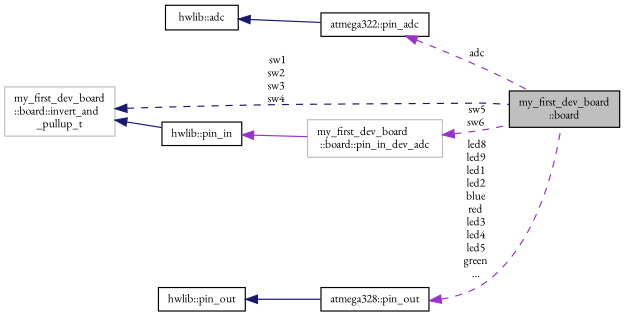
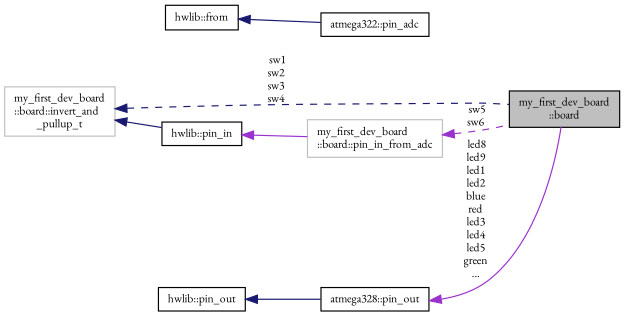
node "hwlib::adc": label "hwlib::adc" -> "hwlib::from"
edge "my_first_dev_board ::board" -> "atmega322::pin_adc": removed, label "adc"
node "my_first_dev_board ::board::pin_in_dev_adc": label "my_first_dev_board ::board::pin_in_dev_adc" -> "my_first_dev_board ::board::pin_in_from_adc"
edge "my_first_dev_board ::board" -> "atmega328::pin_out": style dashed -> solid
